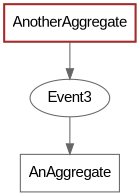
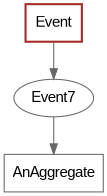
node "AnotherAggregate": label "AnotherAggregate" -> "Event"
node "Event3": label "Event3" -> "Event7"
